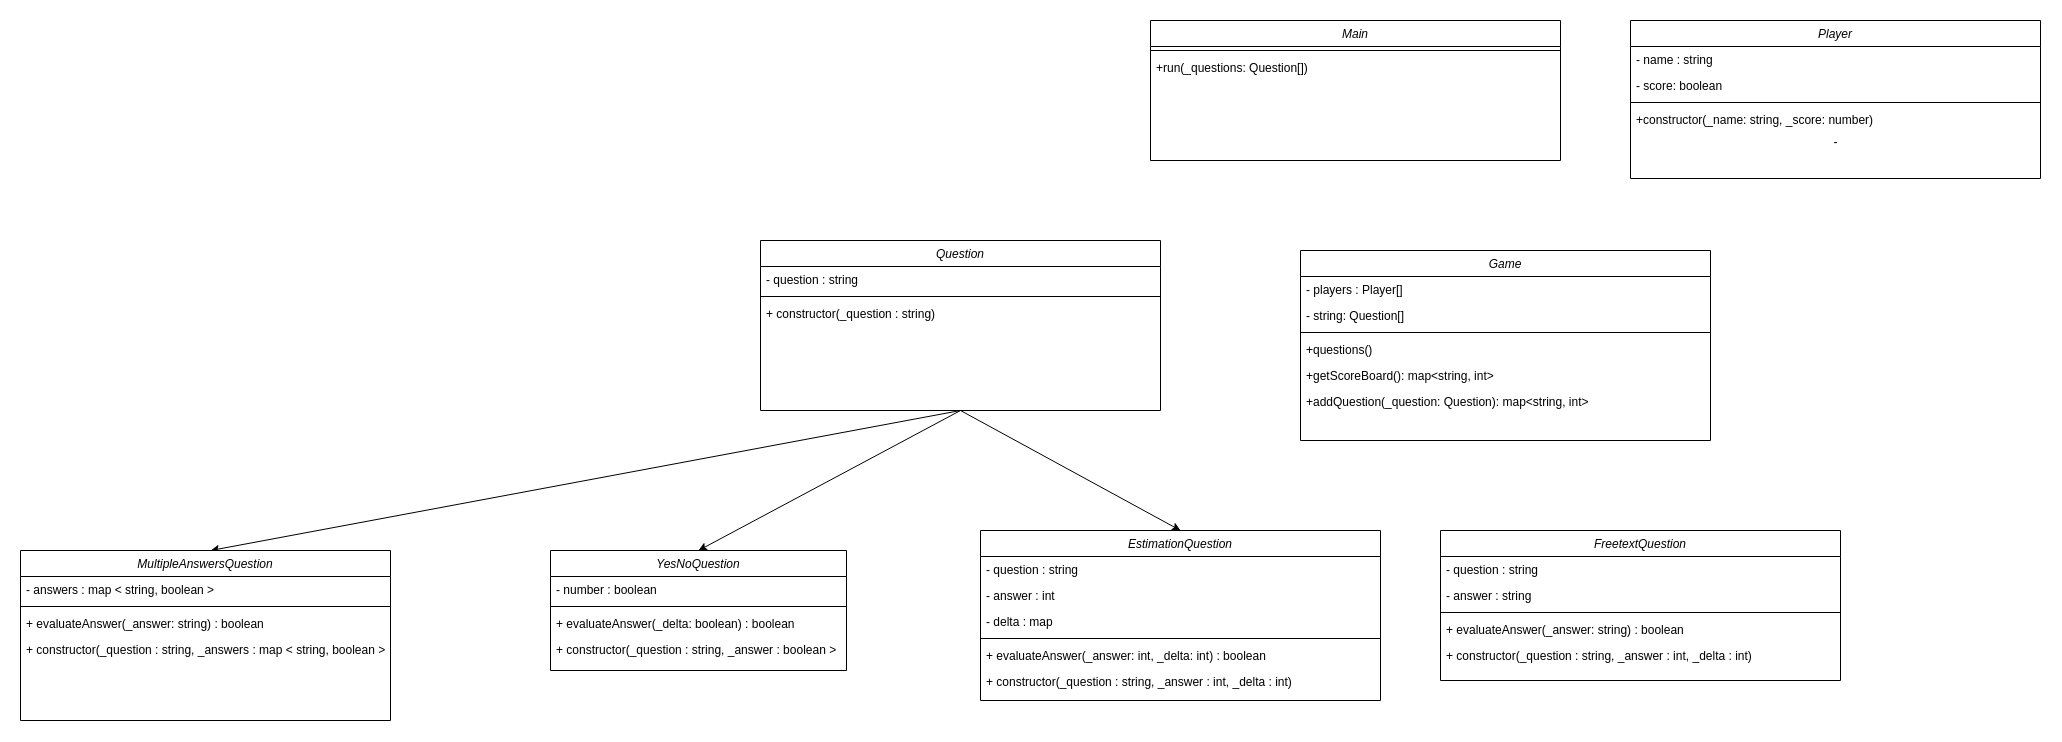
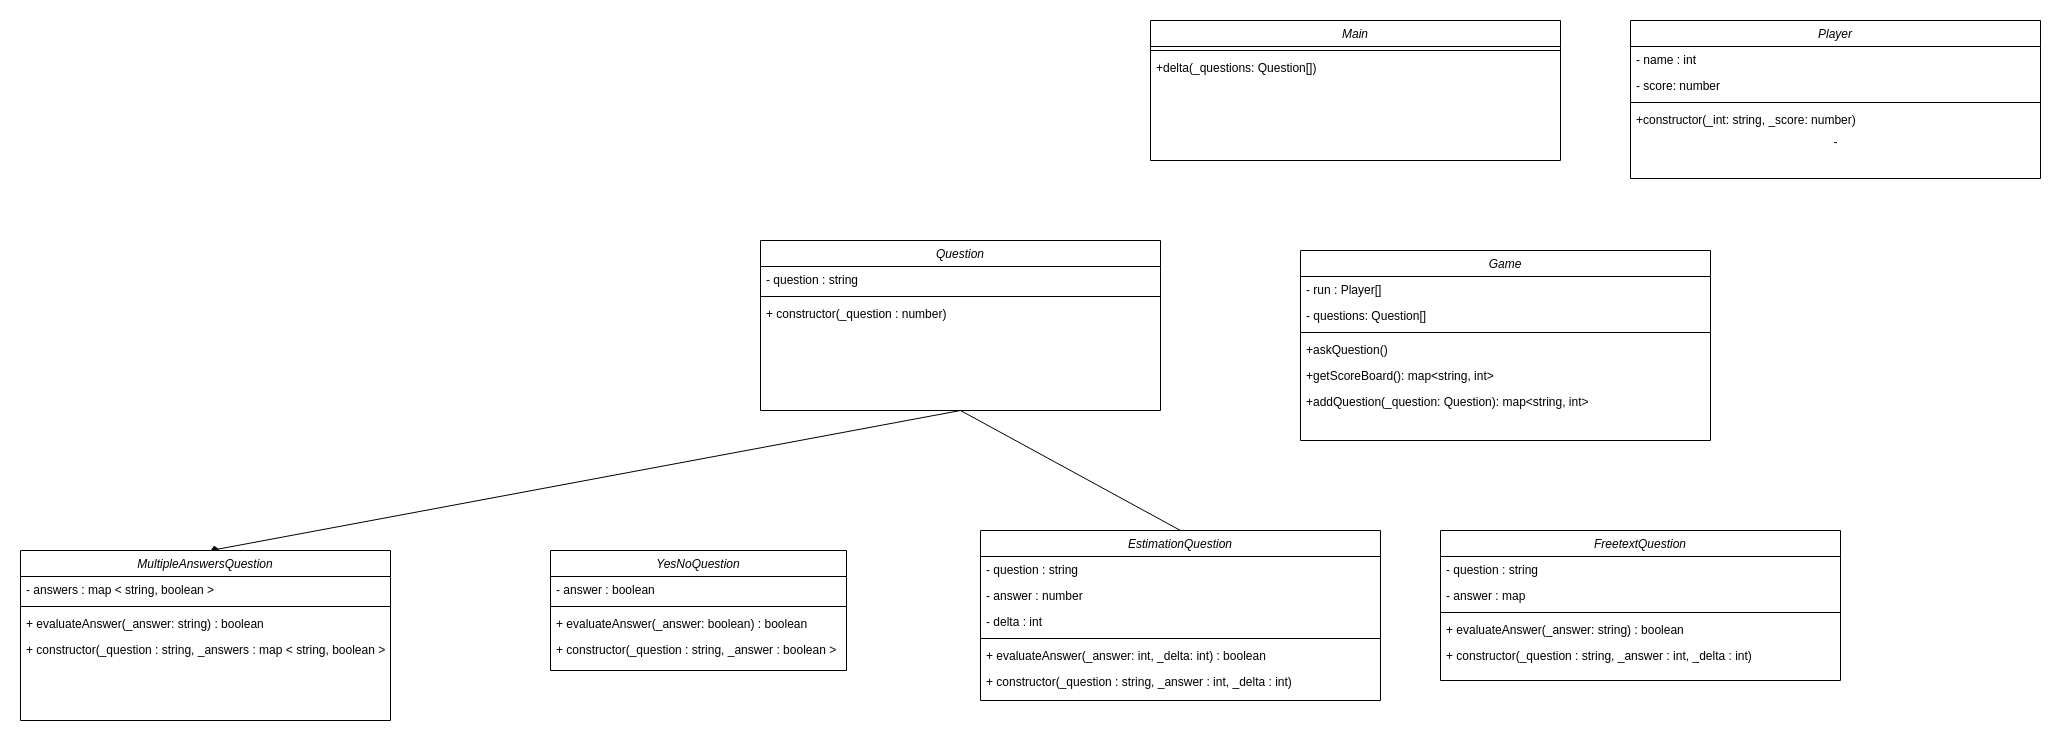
node "- name : string": label "- name : string" -> "- name : int"
node "+run(_questions: Question[])": label "+run(_questions: Question[])" -> "+delta(_questions: Question[])"
node "- score: boolean": label "- score: boolean" -> "- score: number"
node "+constructor(_name: string, _score: number)": label "+constructor(_name: string, _score: number)" -> "+constructor(_int: string, _score: number)"
node "- players : Player[]": label "- players : Player[]" -> "- run : Player[]"
node "+ constructor(_question : string)": label "+ constructor(_question : string)" -> "+ constructor(_question : number)"
node "- string: Question[]": label "- string: Question[]" -> "- questions: Question[]"
node "+questions()": label "+questions()" -> "+askQuestion()"
edge "Question" -> "YesNoQuestion": removed
edge "Question" -> "EstimationQuestion": arrowhead classic -> none
edge "Question" -> "MultipleAnswersQuestion": arrowhead classic -> diamond
node "- number : boolean": label "- number : boolean" -> "- answer : boolean"
node "- answer : int": label "- answer : int" -> "- answer : number"
node "- answer : string": label "- answer : string" -> "- answer : map"
node "- delta : map": label "- delta : map" -> "- delta : int"
node "+ evaluateAnswer(_delta: boolean) : boolean": label "+ evaluateAnswer(_delta: boolean) : boolean" -> "+ evaluateAnswer(_answer: boolean) : boolean"
